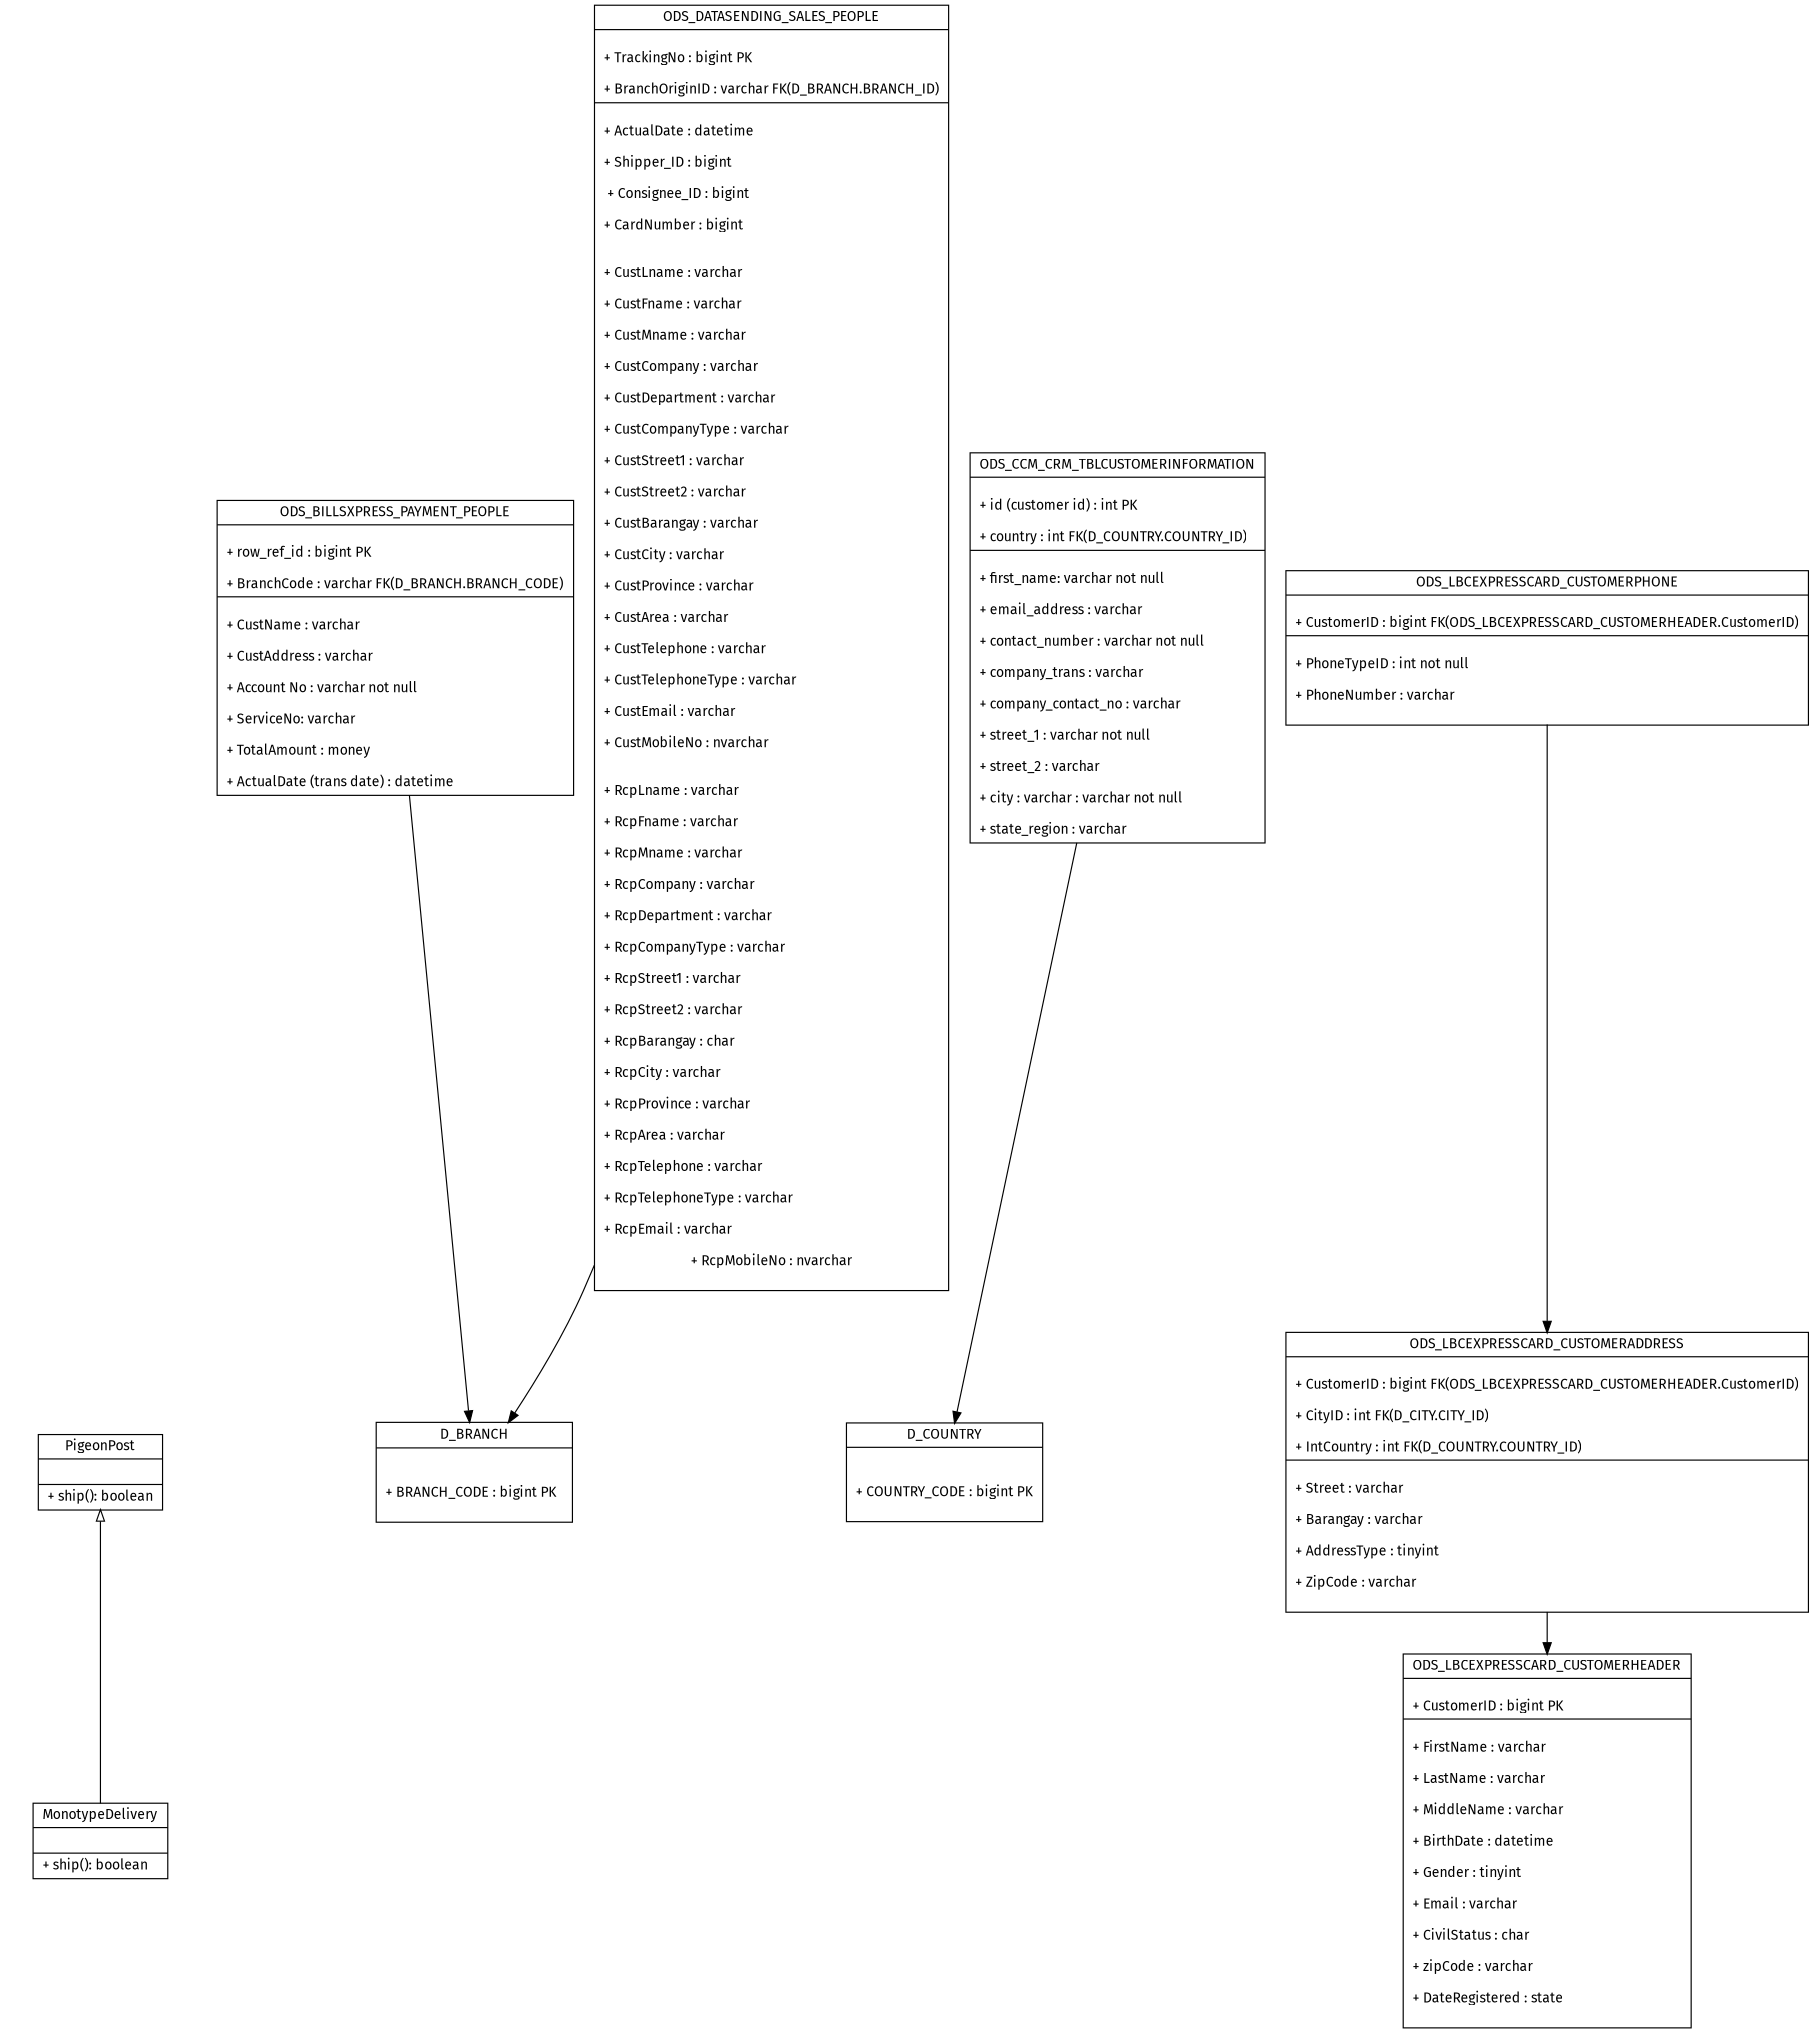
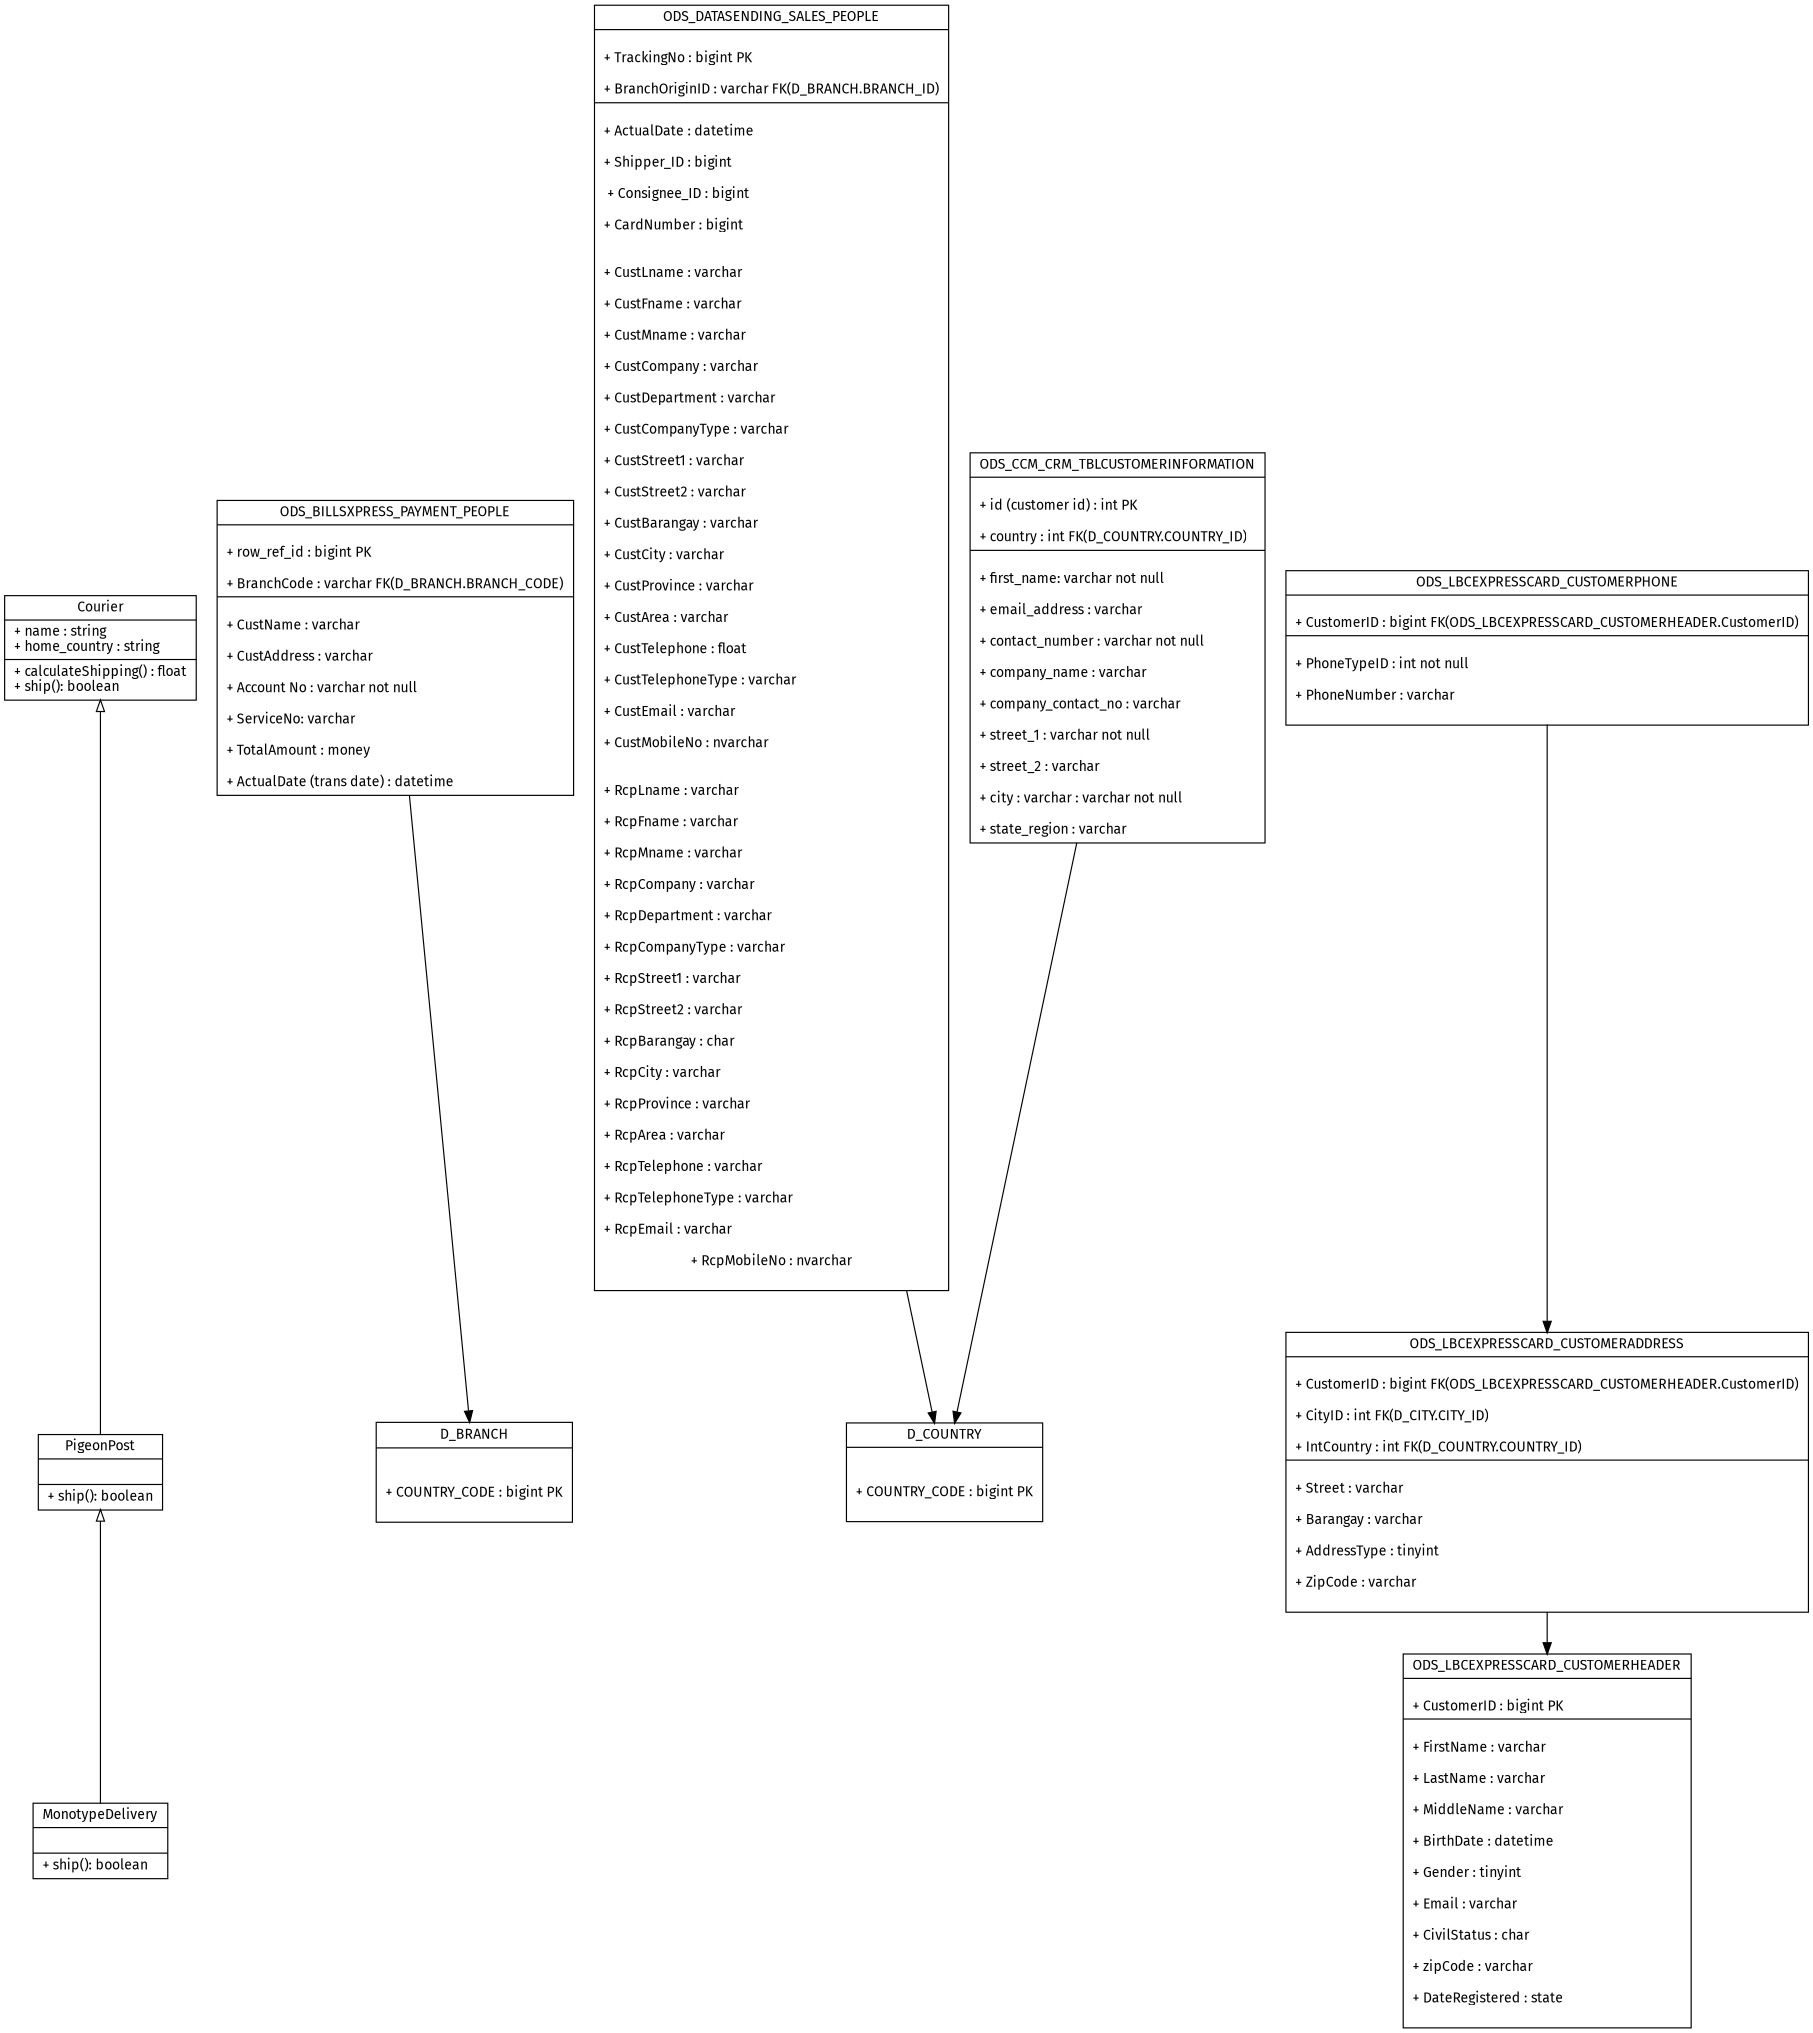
node "Courier": added
node "ODS_DATASENDING_SALES_PEOPLE": text "+ CustTelephone : varchar" -> "+ CustTelephone : float"
node "ODS_CCM_CRM_TBLCUSTOMERINFORMATION": text "+ company_trans : varchar" -> "+ company_name : varchar"
edge "ODS_DATASENDING_SALES_PEOPLE" -- "D_BRANCH": now "ODS_DATASENDING_SALES_PEOPLE" -- "D_COUNTRY"
node "D_BRANCH": text "+ BRANCH_CODE : bigint PK" -> "+ COUNTRY_CODE : bigint PK"
